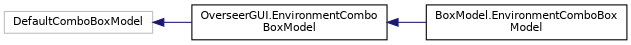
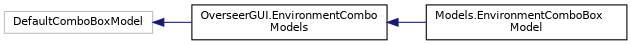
node "OverseerGUI.EnvironmentCombo BoxModel": label "OverseerGUI.EnvironmentCombo BoxModel" -> "OverseerGUI.EnvironmentCombo Models"
node "BoxModel.EnvironmentComboBox Model": label "BoxModel.EnvironmentComboBox Model" -> "Models.EnvironmentComboBox Model"
